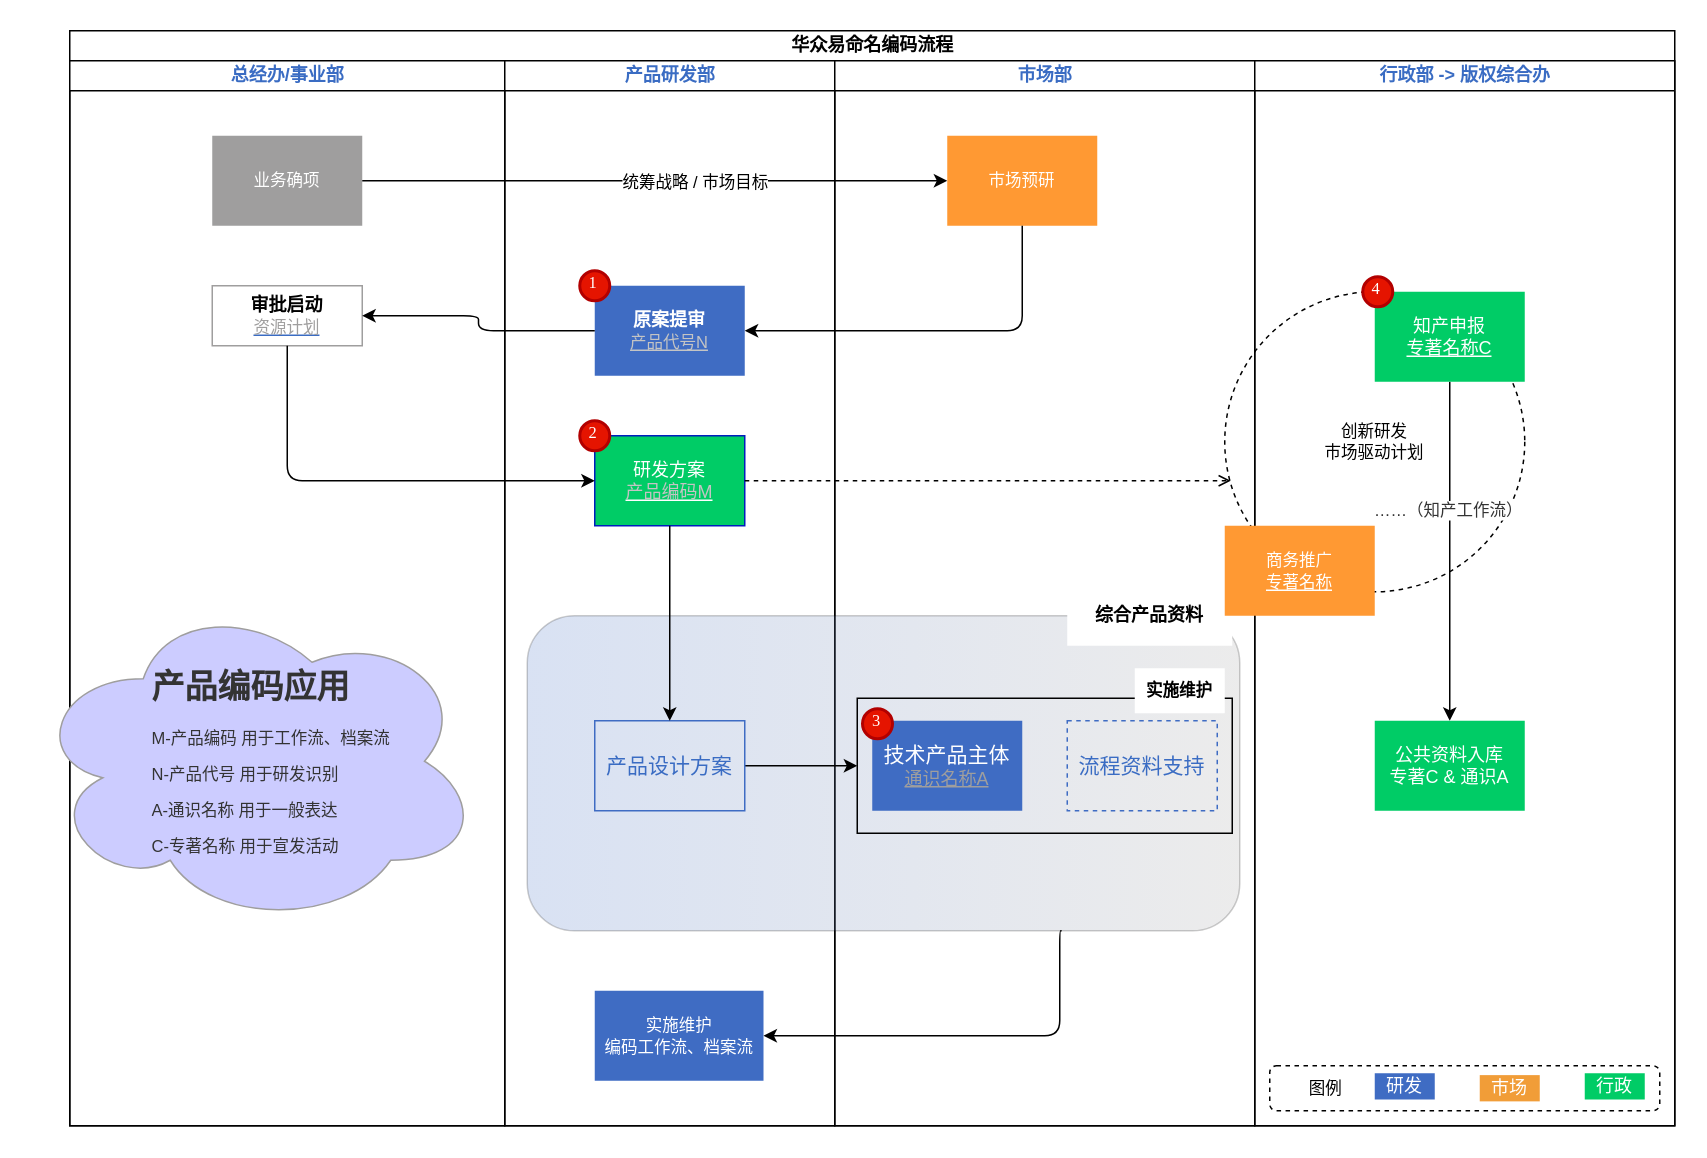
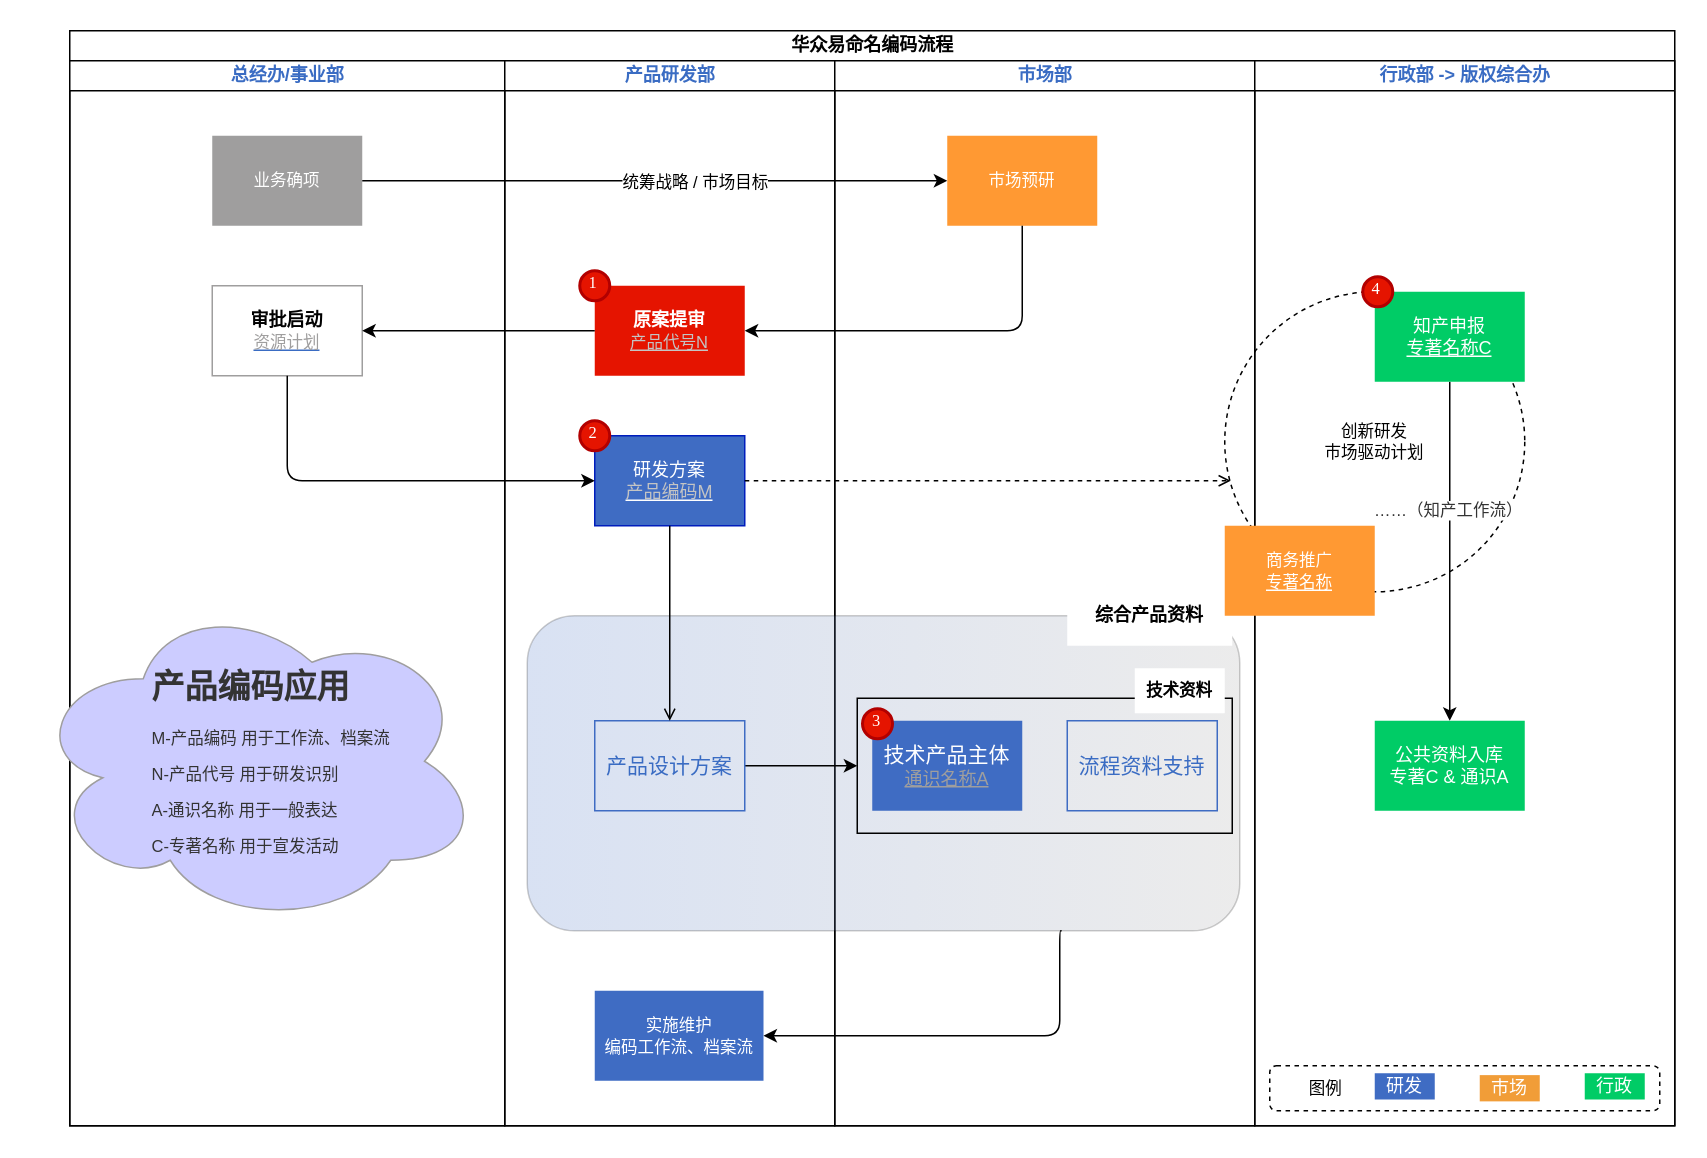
node "审批启动 资源计划": size 150x60 -> 150x90
node "原案提审 产品代号N": fillcolor #3f6cc3 -> #e51400
node "研发方案 产品编码M": fillcolor #00cc66 -> #3f6cc3
node "实施维护": label "实施维护" -> "技术资料"
edge "研发方案 产品编码M" -> "产品设计方案": arrowhead classic -> open
node "流程资料支持": style dashed -> solid
